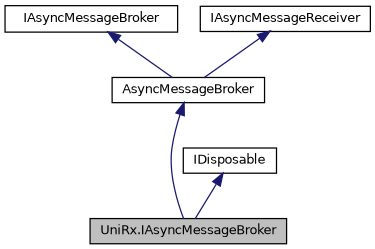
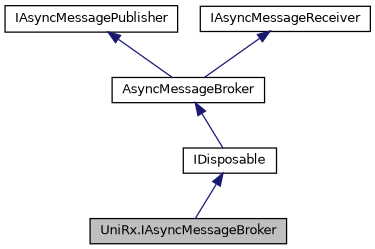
node "IAsyncMessageBroker": label "IAsyncMessageBroker" -> "IAsyncMessagePublisher"
edge "UniRx.IAsyncMessageBroker" -> "AsyncMessageBroker": now "IDisposable" -> "AsyncMessageBroker"
